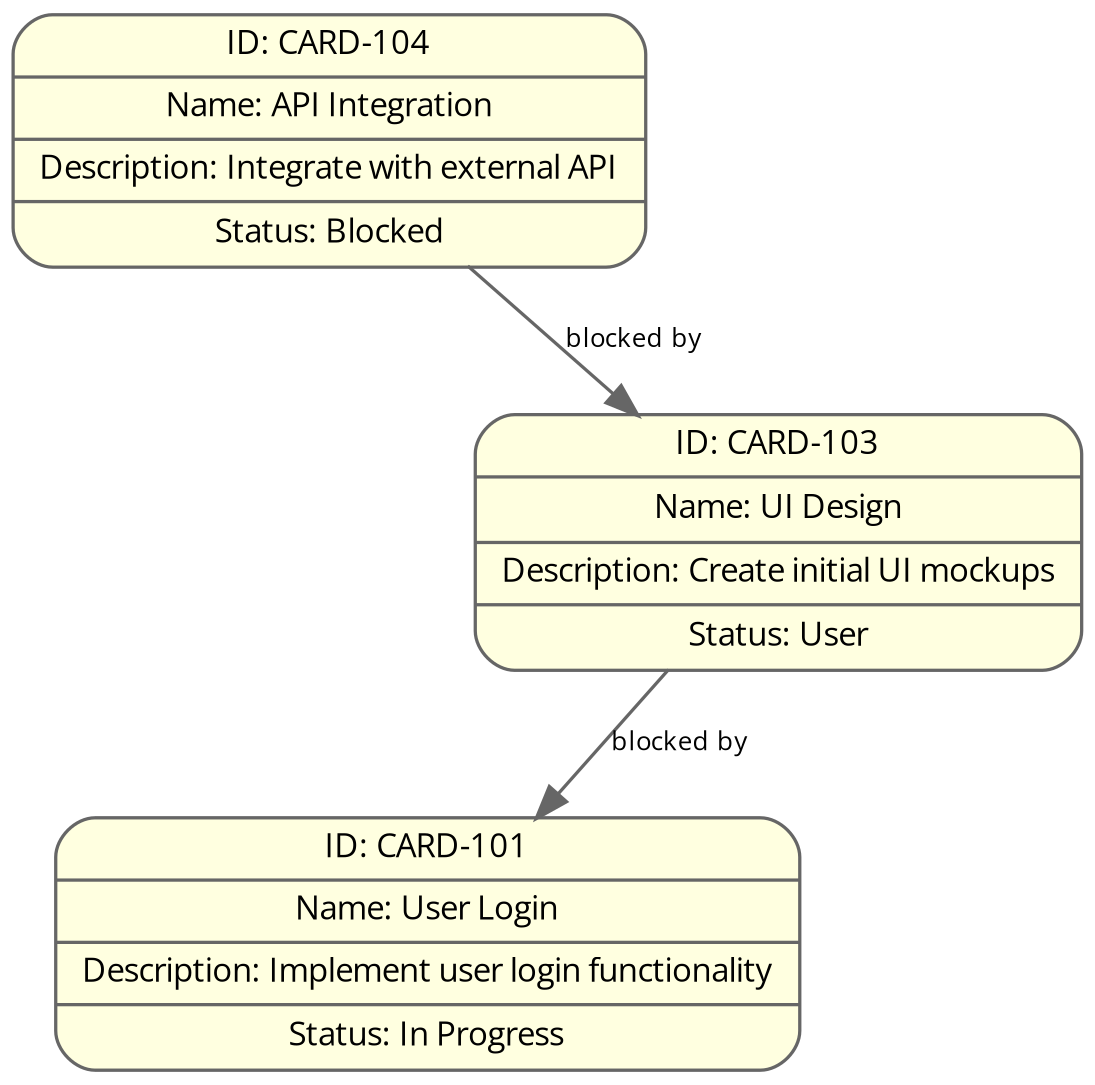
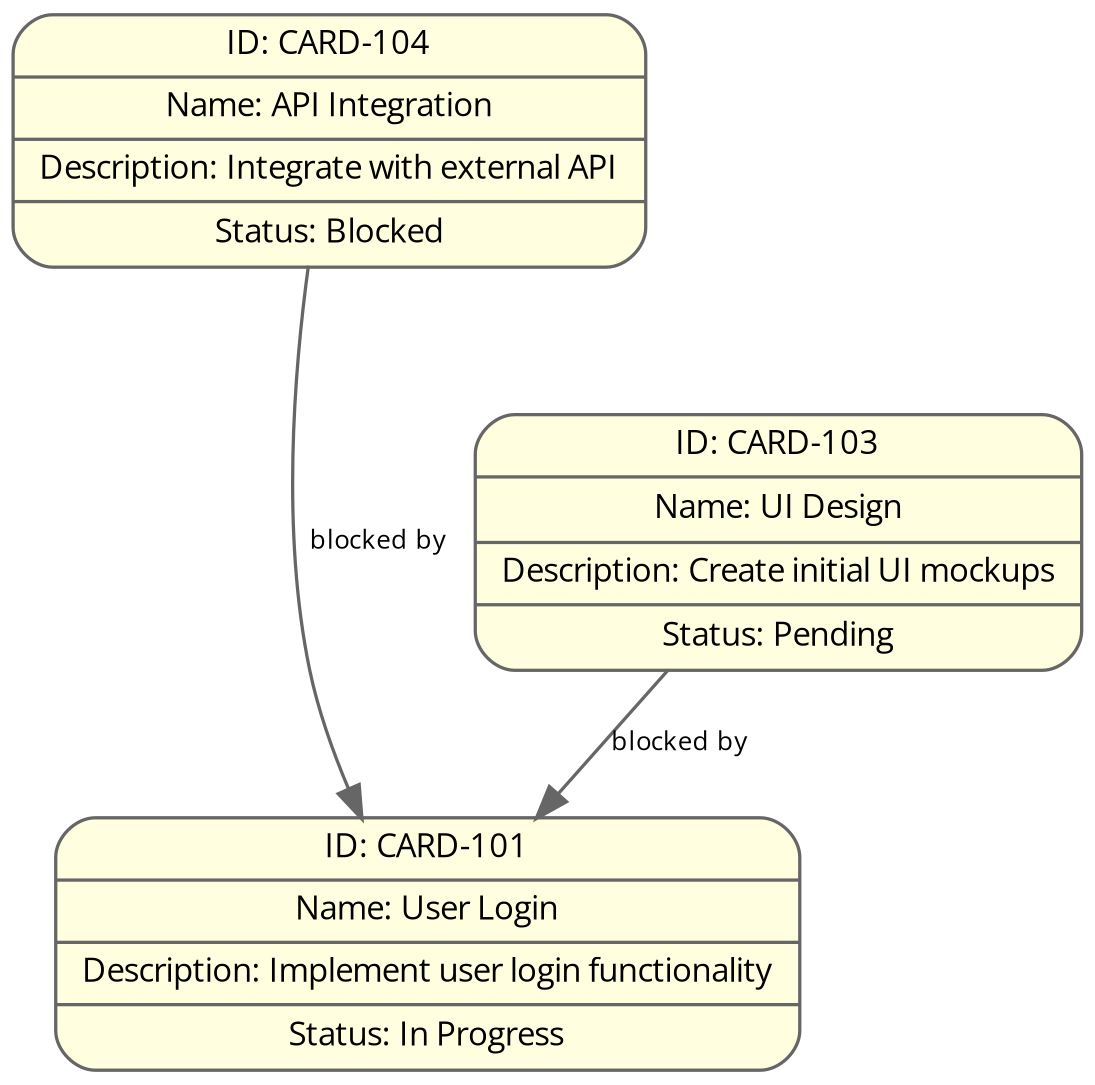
edge "ID: CARD-104" -> "ID: CARD-103": now "ID: CARD-104" -> "ID: CARD-101"
node "ID: CARD-103": text "Status: User" -> "Status: Pending"
